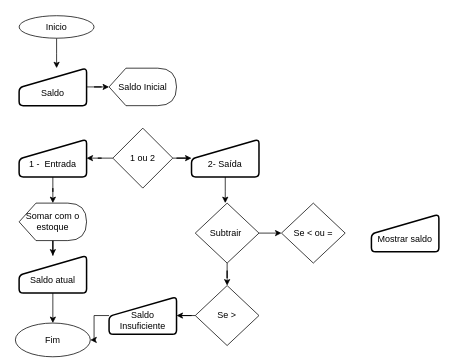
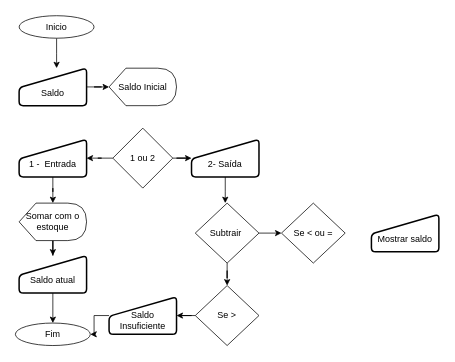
node "Fim": size 75x34 -> 75x23
